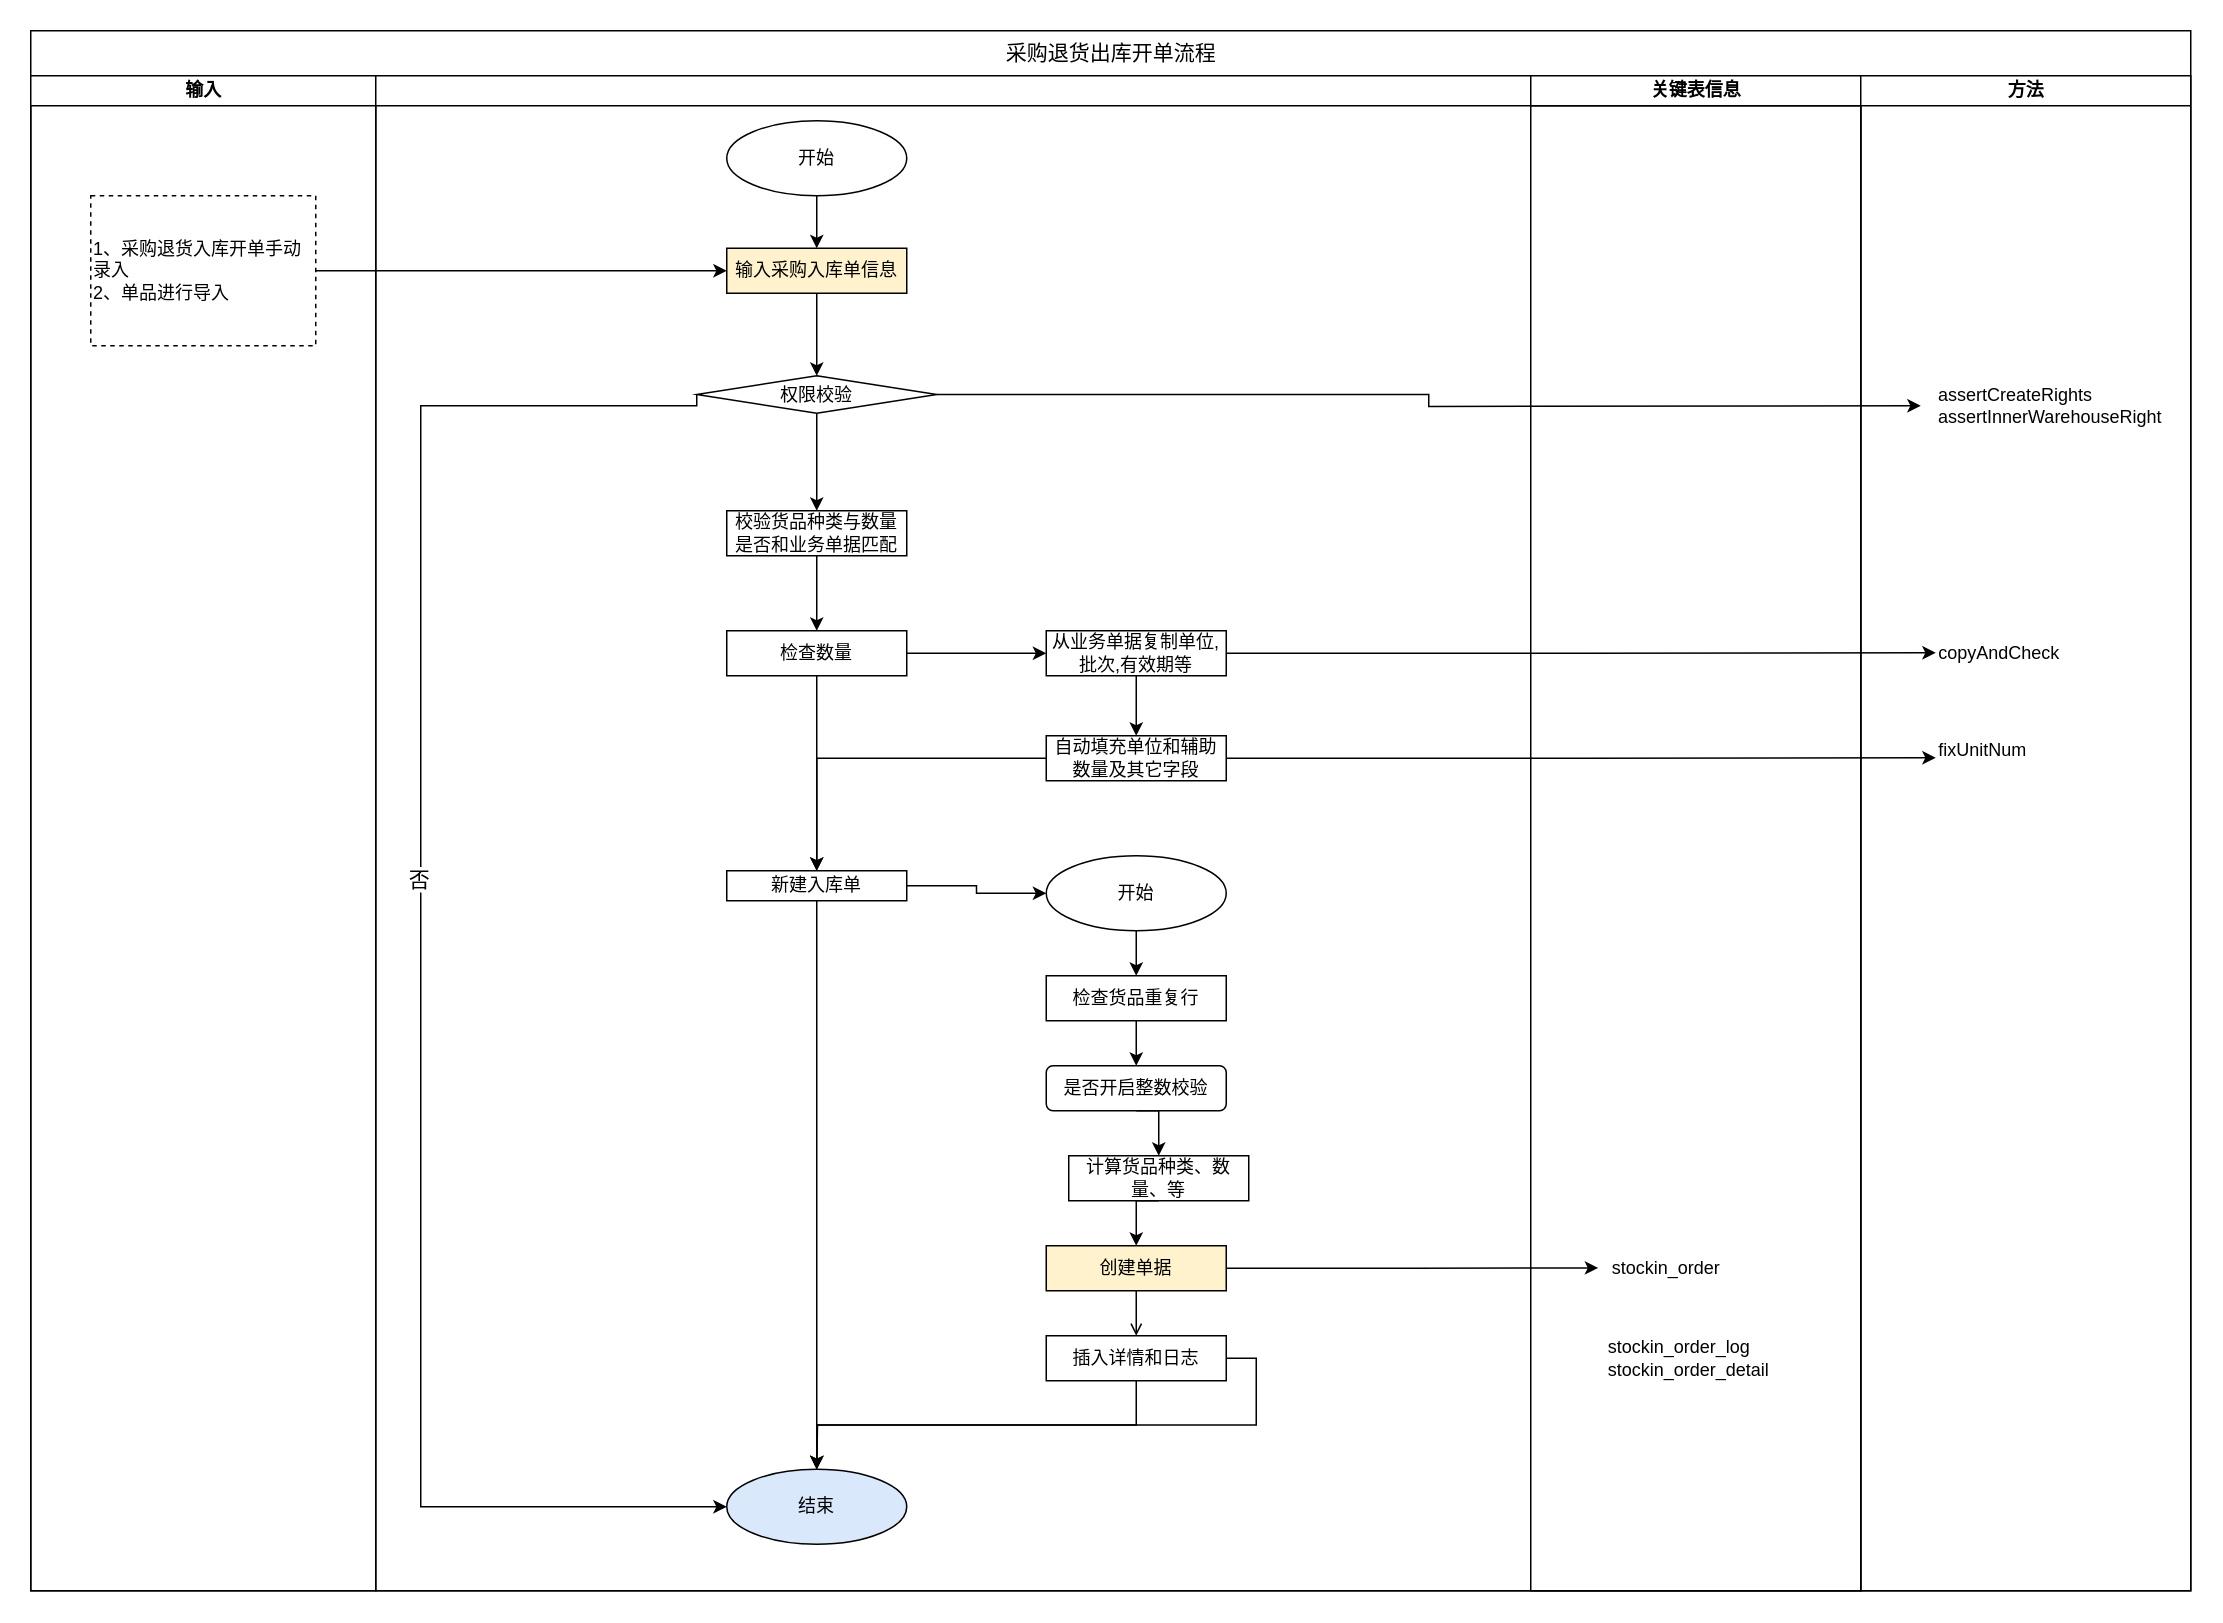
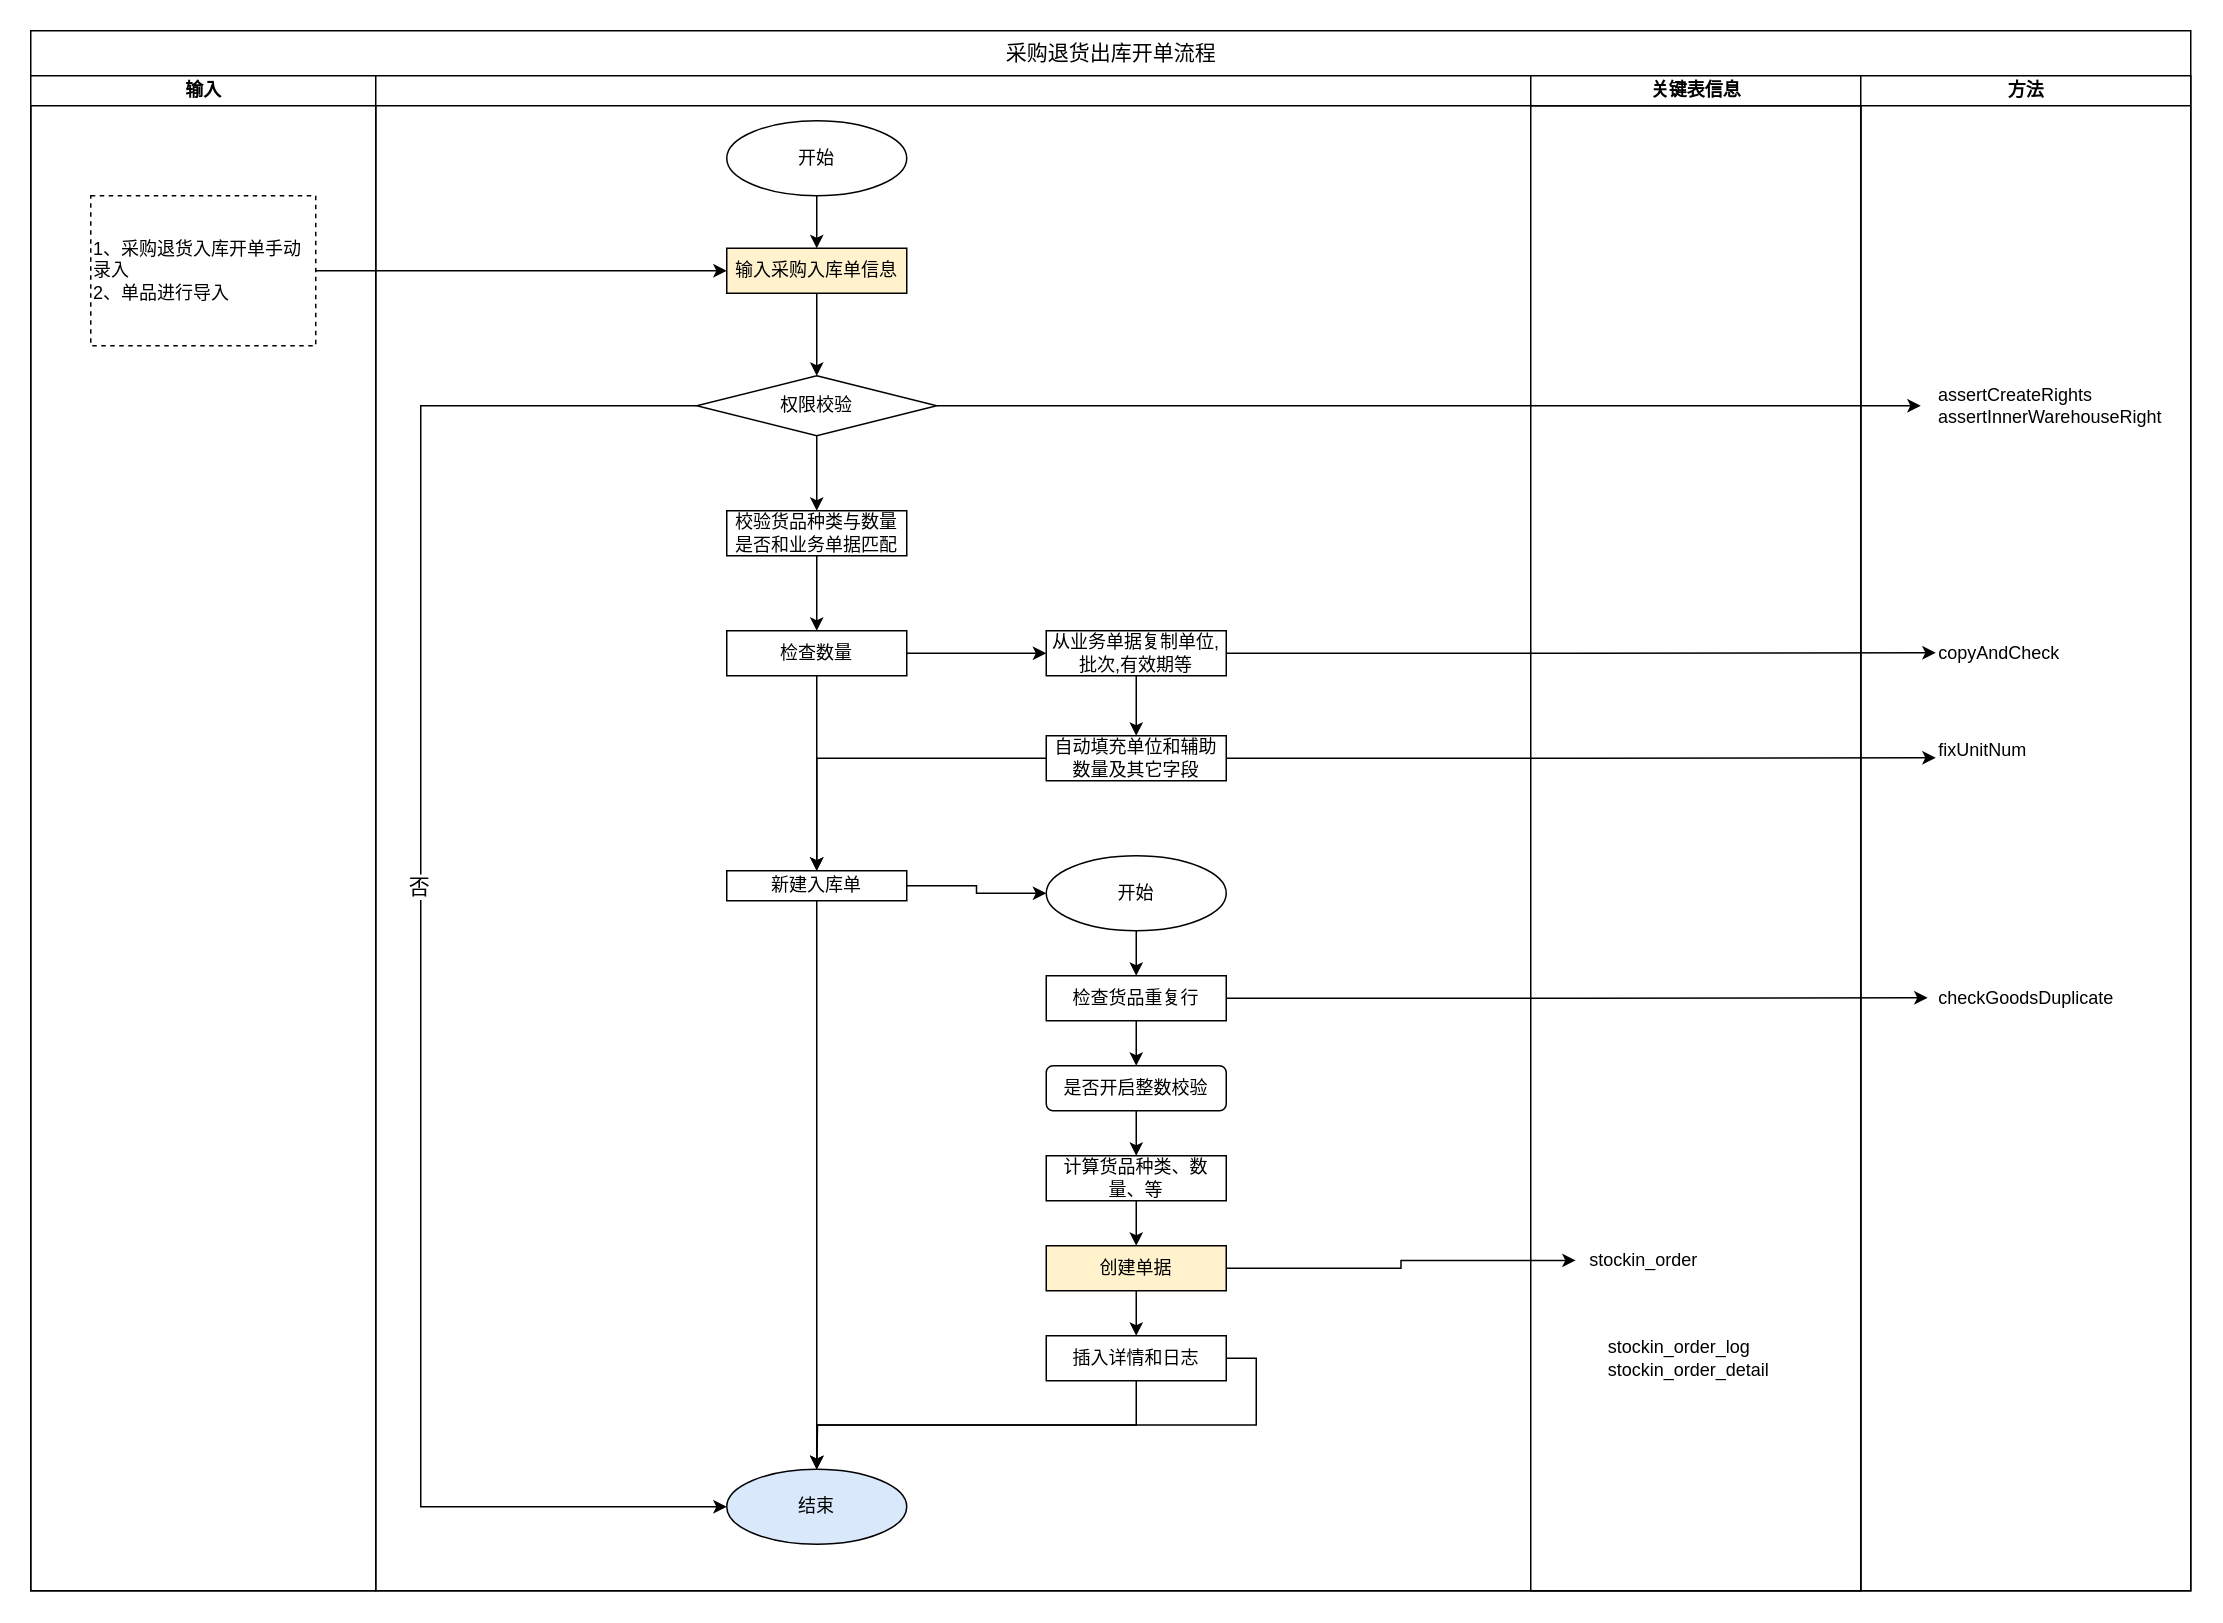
node "权限校验": size 240x38 -> 240x60
edge "检查货品重复行" -> "checkGoodsDuplicate": added
node "checkGoodsDuplicate": added
node "计算货品种类、数量、等": moved (1159, 1178) -> (1136, 1178)
node "stockin_order": moved (1666, 1268) -> (1643, 1261)
edge "创建单据" -> "插入详情和日志": arrowhead open -> classic
